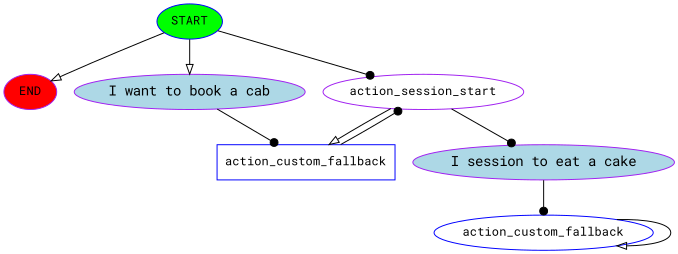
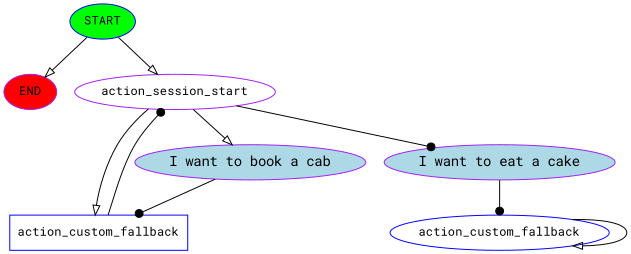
edge "START" -> "I want to book a cab": now "action_session_start" -> "I want to book a cab"
edge "START" -> "action_session_start": arrowhead dot -> onormal
node "I session to eat a cake": label "I session to eat a cake" -> "I want to eat a cake"
